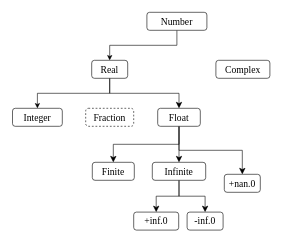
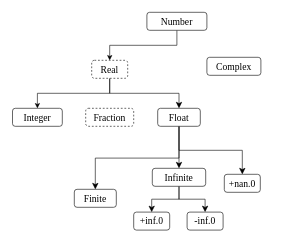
node "Real": style solid -> dashed
node "Complex": moved (243, 69) -> (234, 66)
node "Finite": moved (113, 171) -> (95, 198)
node "Infinite": moved (179, 171) -> (179, 177)
node "+inf.0": size 45x18 -> 36x18
